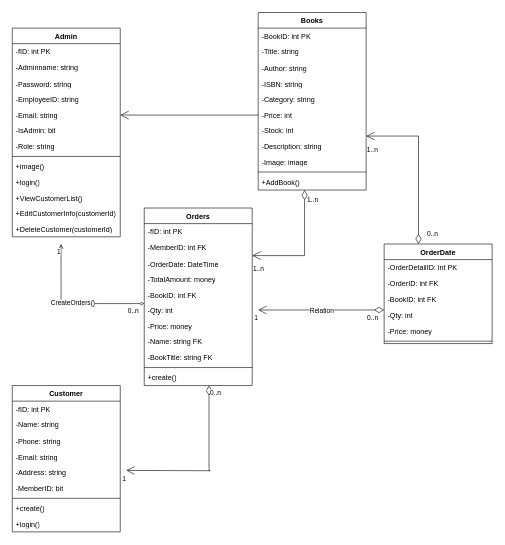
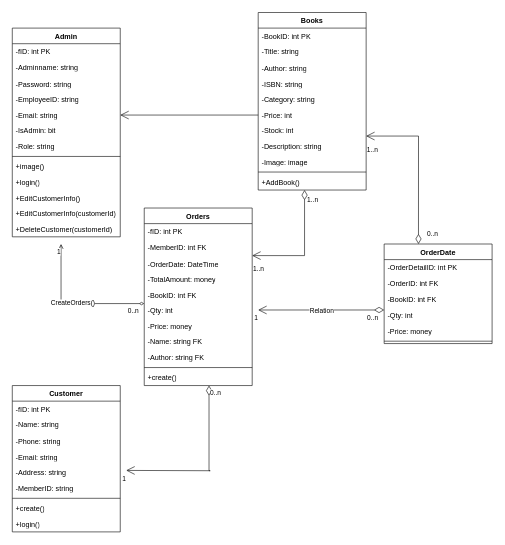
node "+ViewCustomerList()": label "+ViewCustomerList()" -> "+EditCustomerInfo()"
node "-BookTitle: string FK": label "-BookTitle: string FK" -> "-Author: string FK"
node "-MemberID: bit": label "-MemberID: bit" -> "-MemberID: string"
